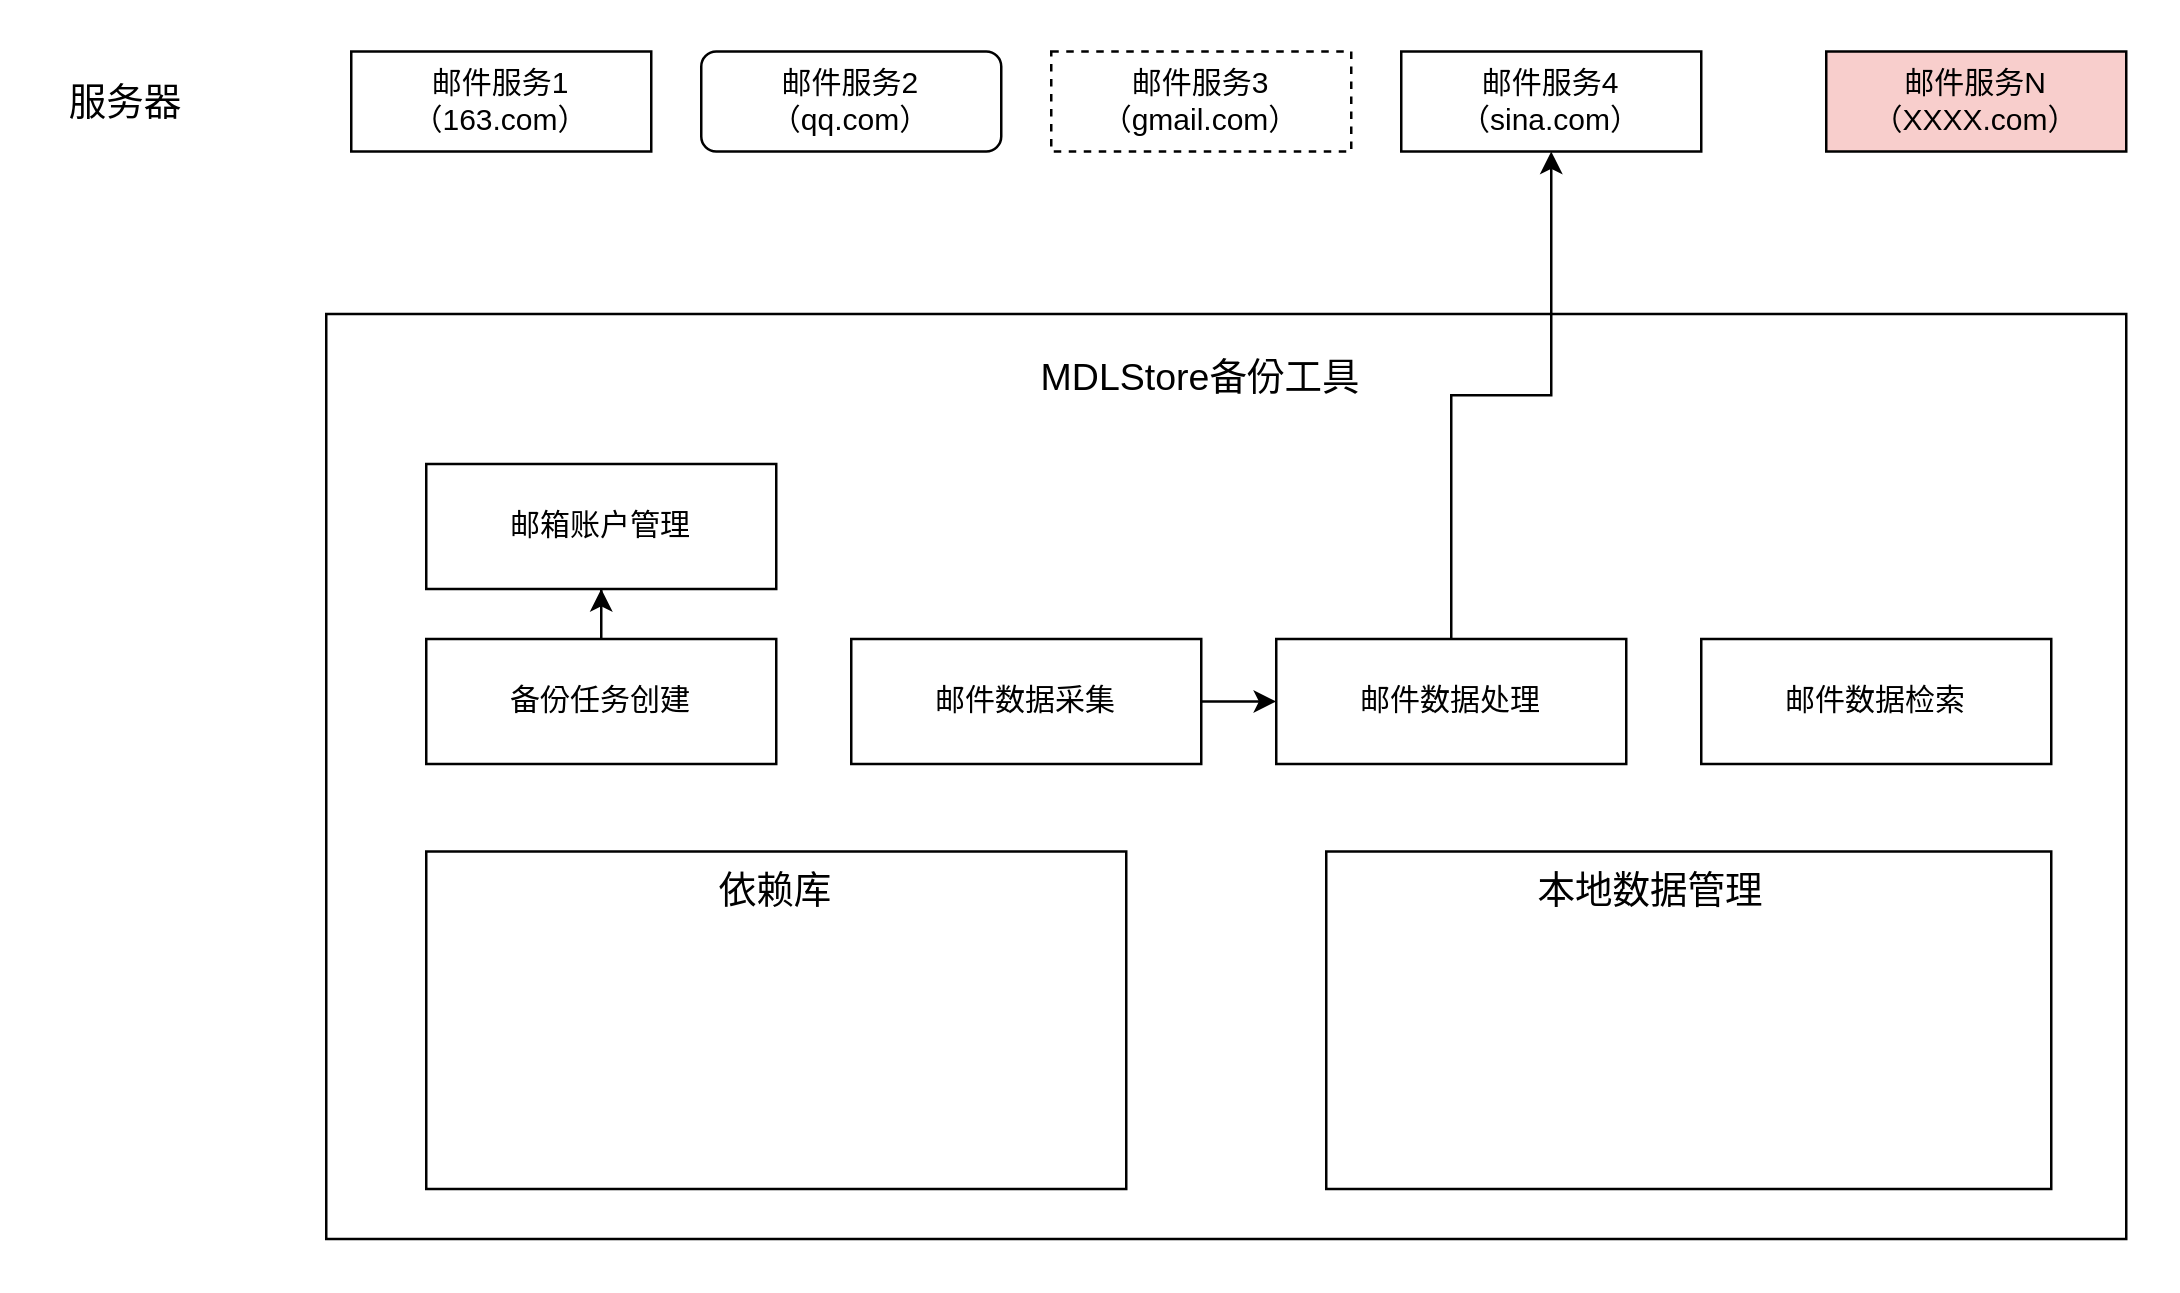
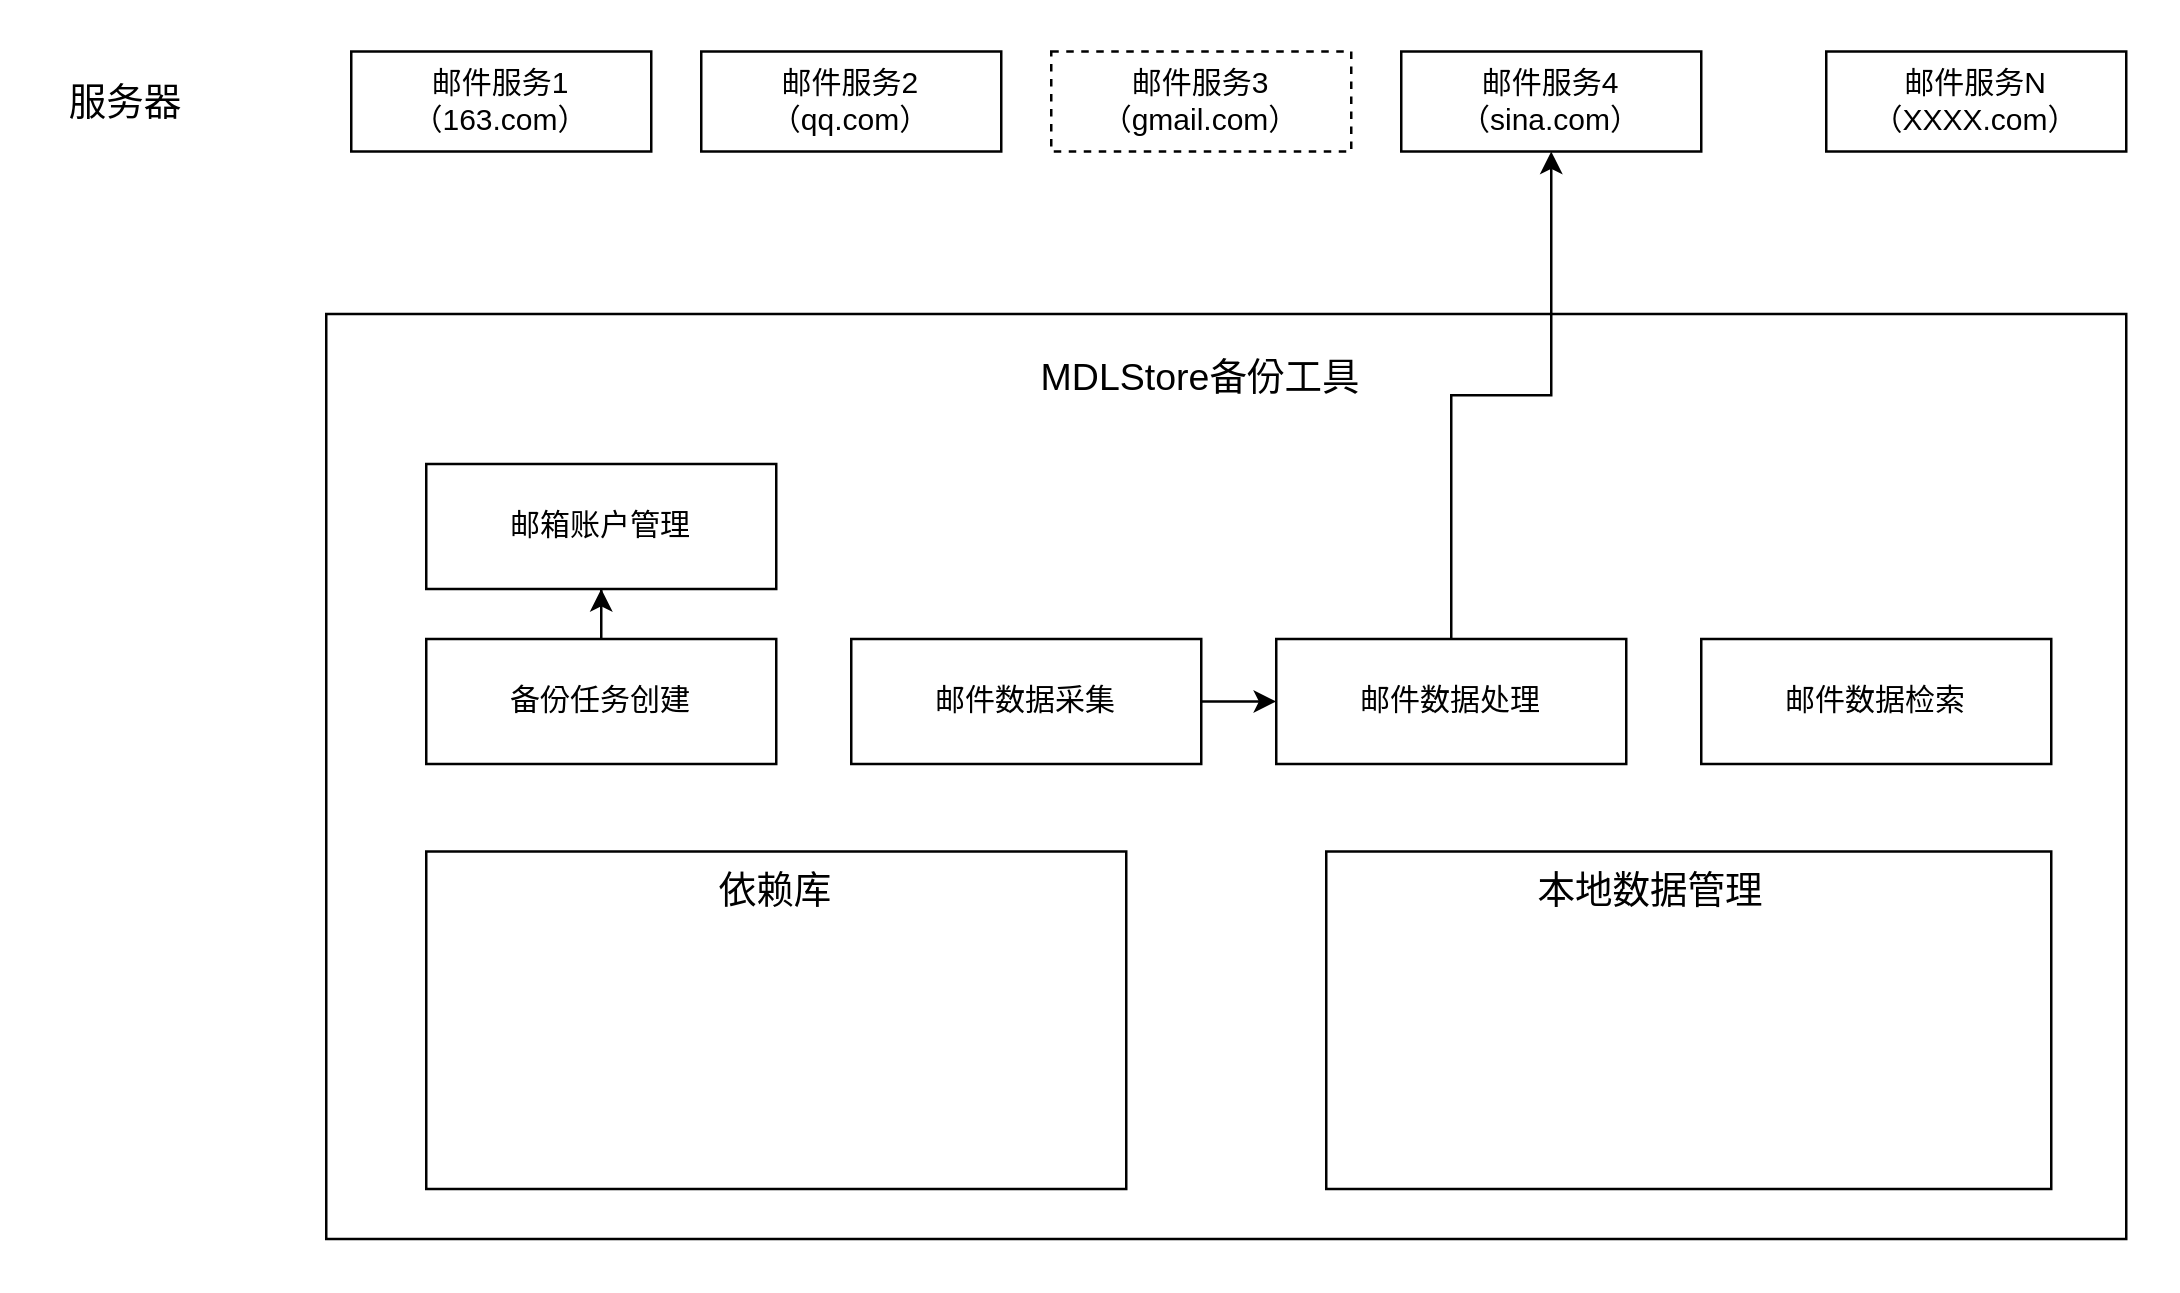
node "邮件服务2 （qq.com）": shape rounded rectangle -> rectangle
node "邮件服务N （XXXX.com）": fillcolor #f8cecc -> #ffffff
